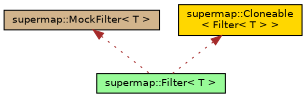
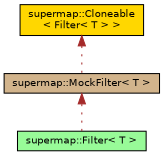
edge "supermap::Filter< T >" -> "supermap::Cloneable < Filter< T > >": now "supermap::MockFilter< T >" -> "supermap::Cloneable < Filter< T > >"
